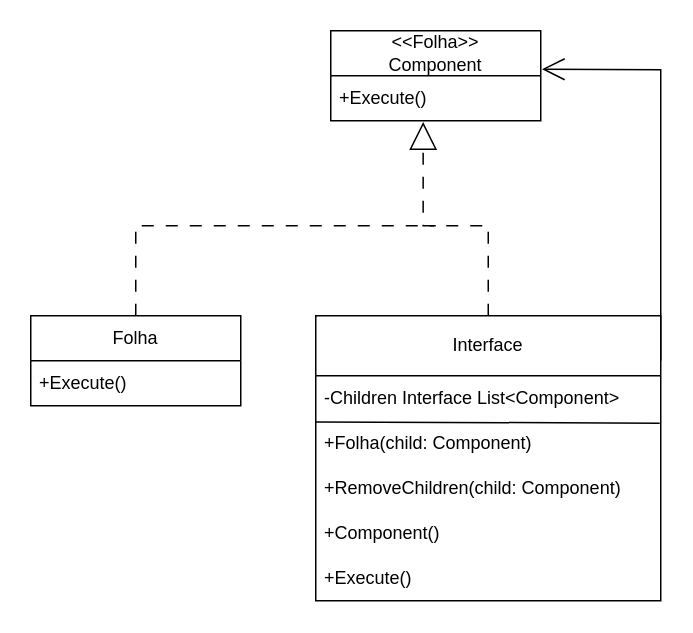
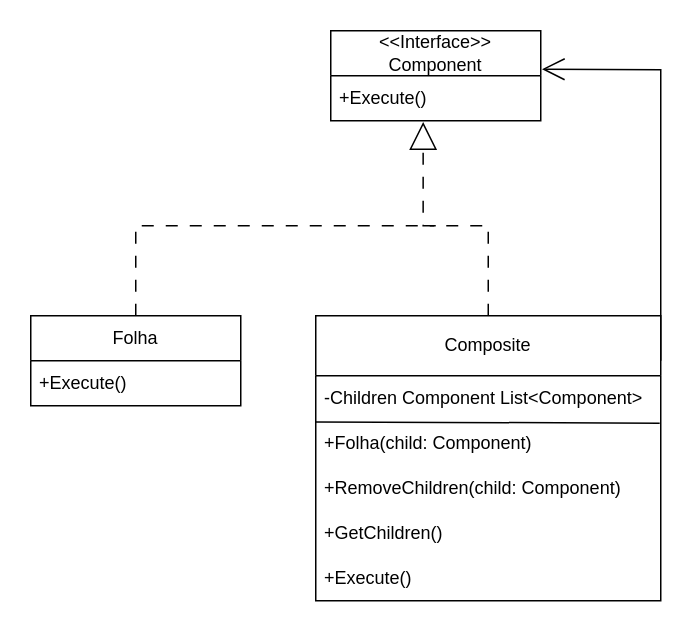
node "<<Folha>> Component": label "<<Folha>> Component" -> "<<Interface>> Component"
node "Interface": label "Interface" -> "Composite"
node "-Children Interface List<Component>": label "-Children Interface List<Component>" -> "-Children Component List<Component>"
node "+Component()": label "+Component()" -> "+GetChildren()"
